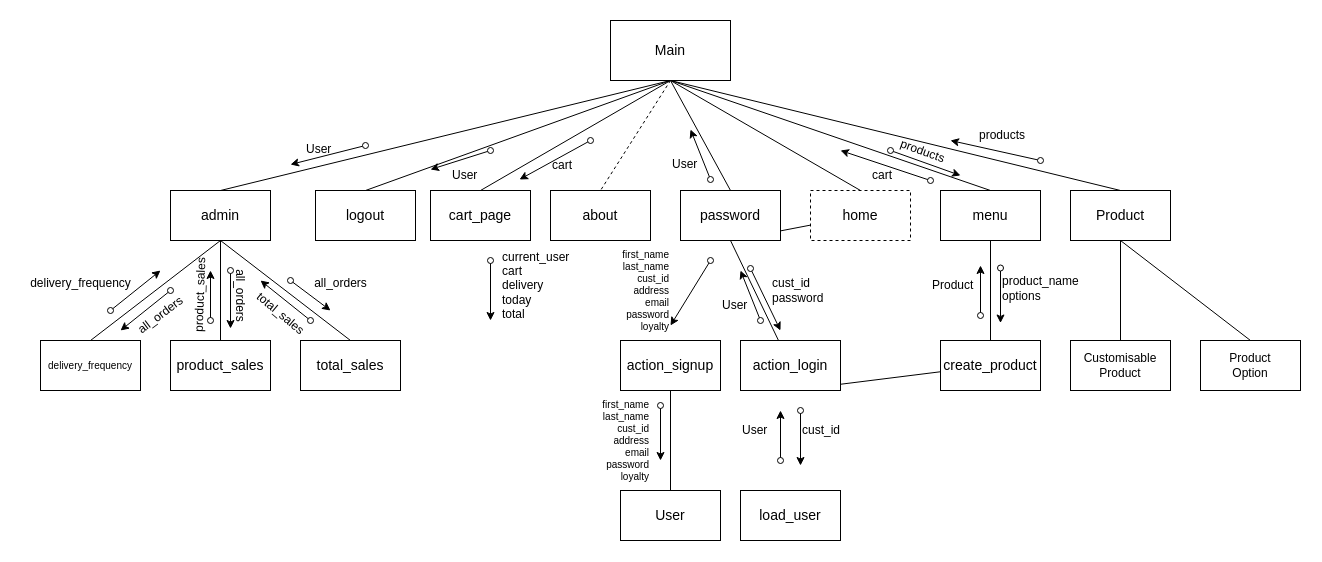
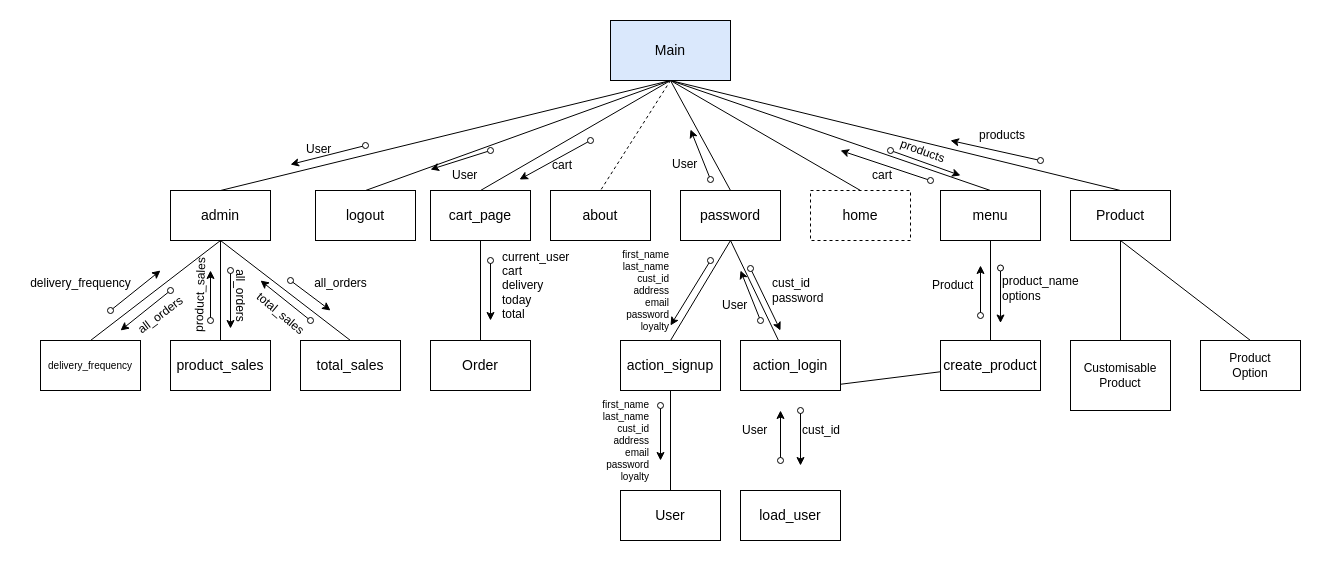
node "Main": fillcolor #ffffff -> #dae8fc
edge "password" -- "home": now "password" -- "action_signup"
edge "cart_page" -- "Order": added
node "Order": added
node "Customisable Product": size 100x50 -> 100x70
